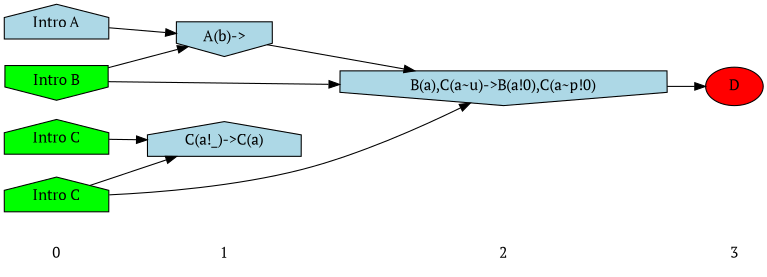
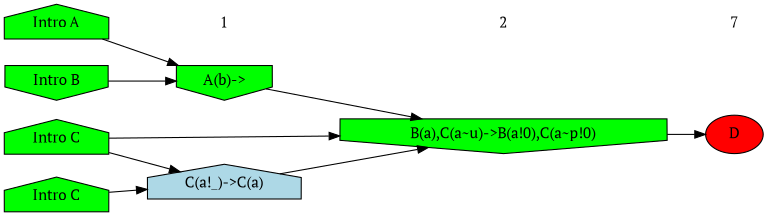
node "Intro A": fillcolor lightblue -> green
node "A(b)->": fillcolor lightblue -> green
edge "Intro B" -> "B(a),C(a~u)->B(a!0),C(a~p!0)": now "C(a!_)->C(a)" -> "B(a),C(a~u)->B(a!0),C(a~p!0)"
node "B(a),C(a~u)->B(a!0),C(a~p!0)": fillcolor lightblue -> green
node "0": removed
node "3": label "3" -> "7"
